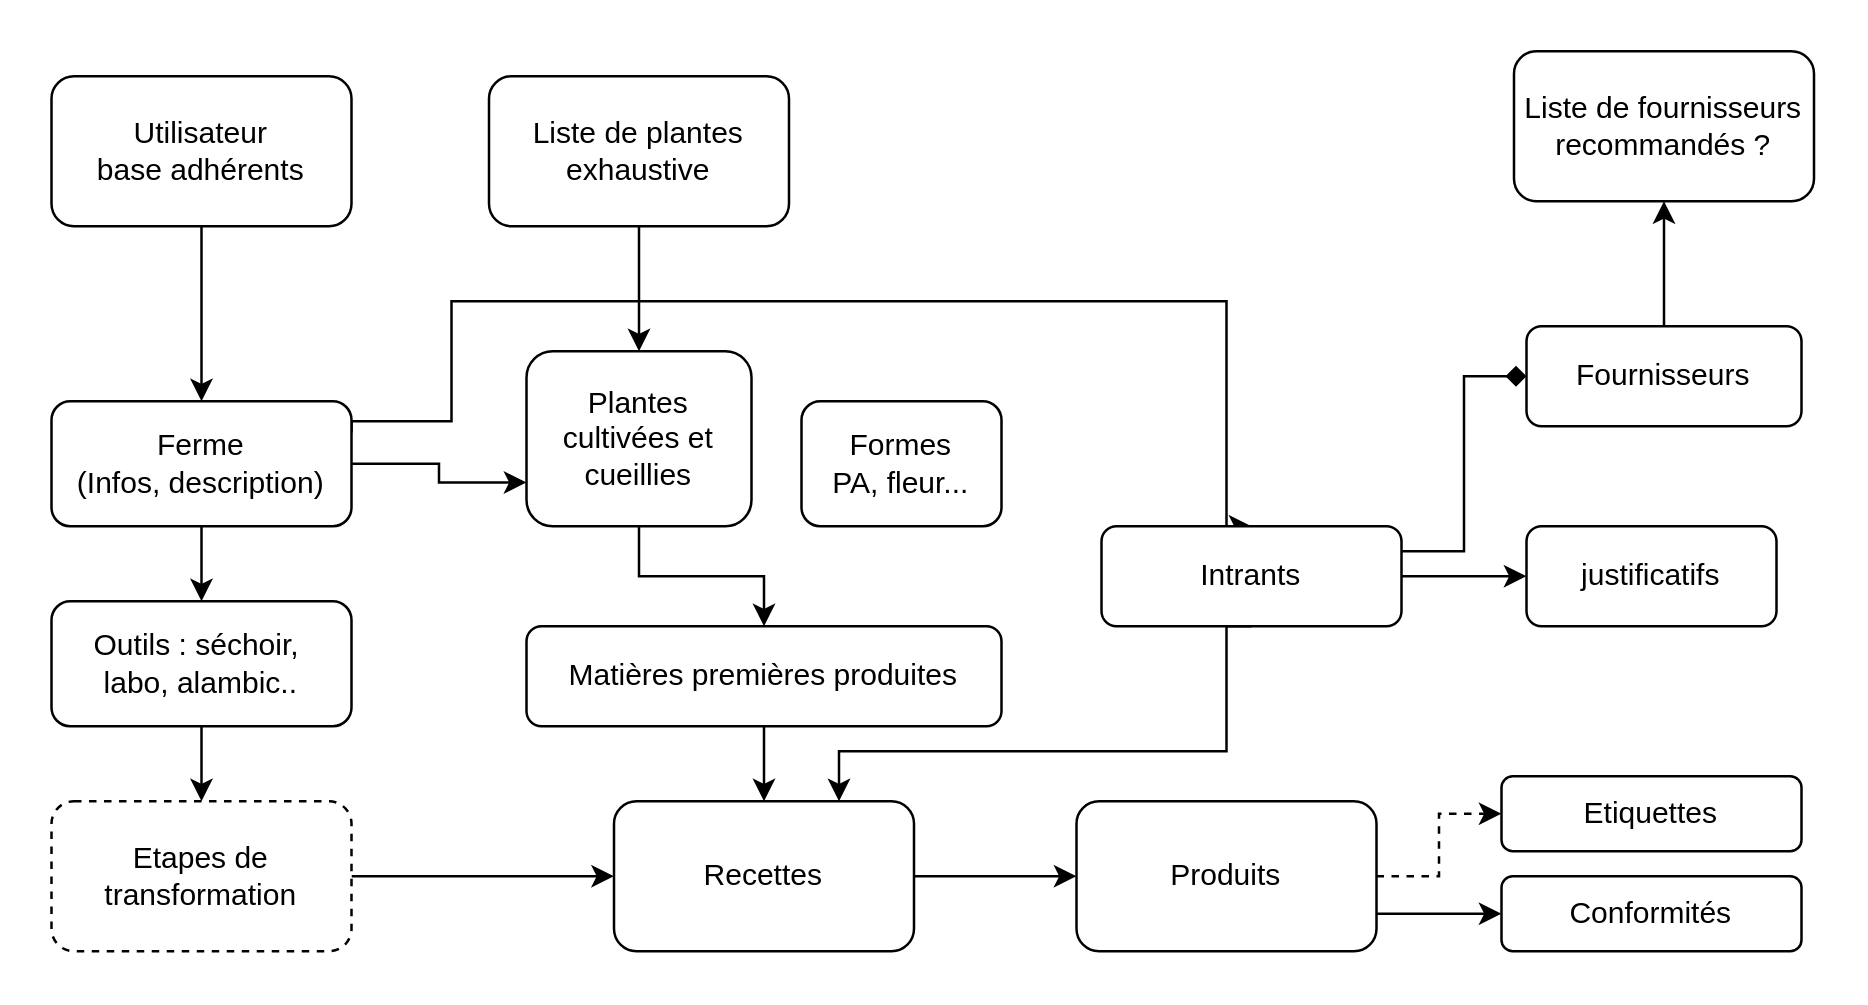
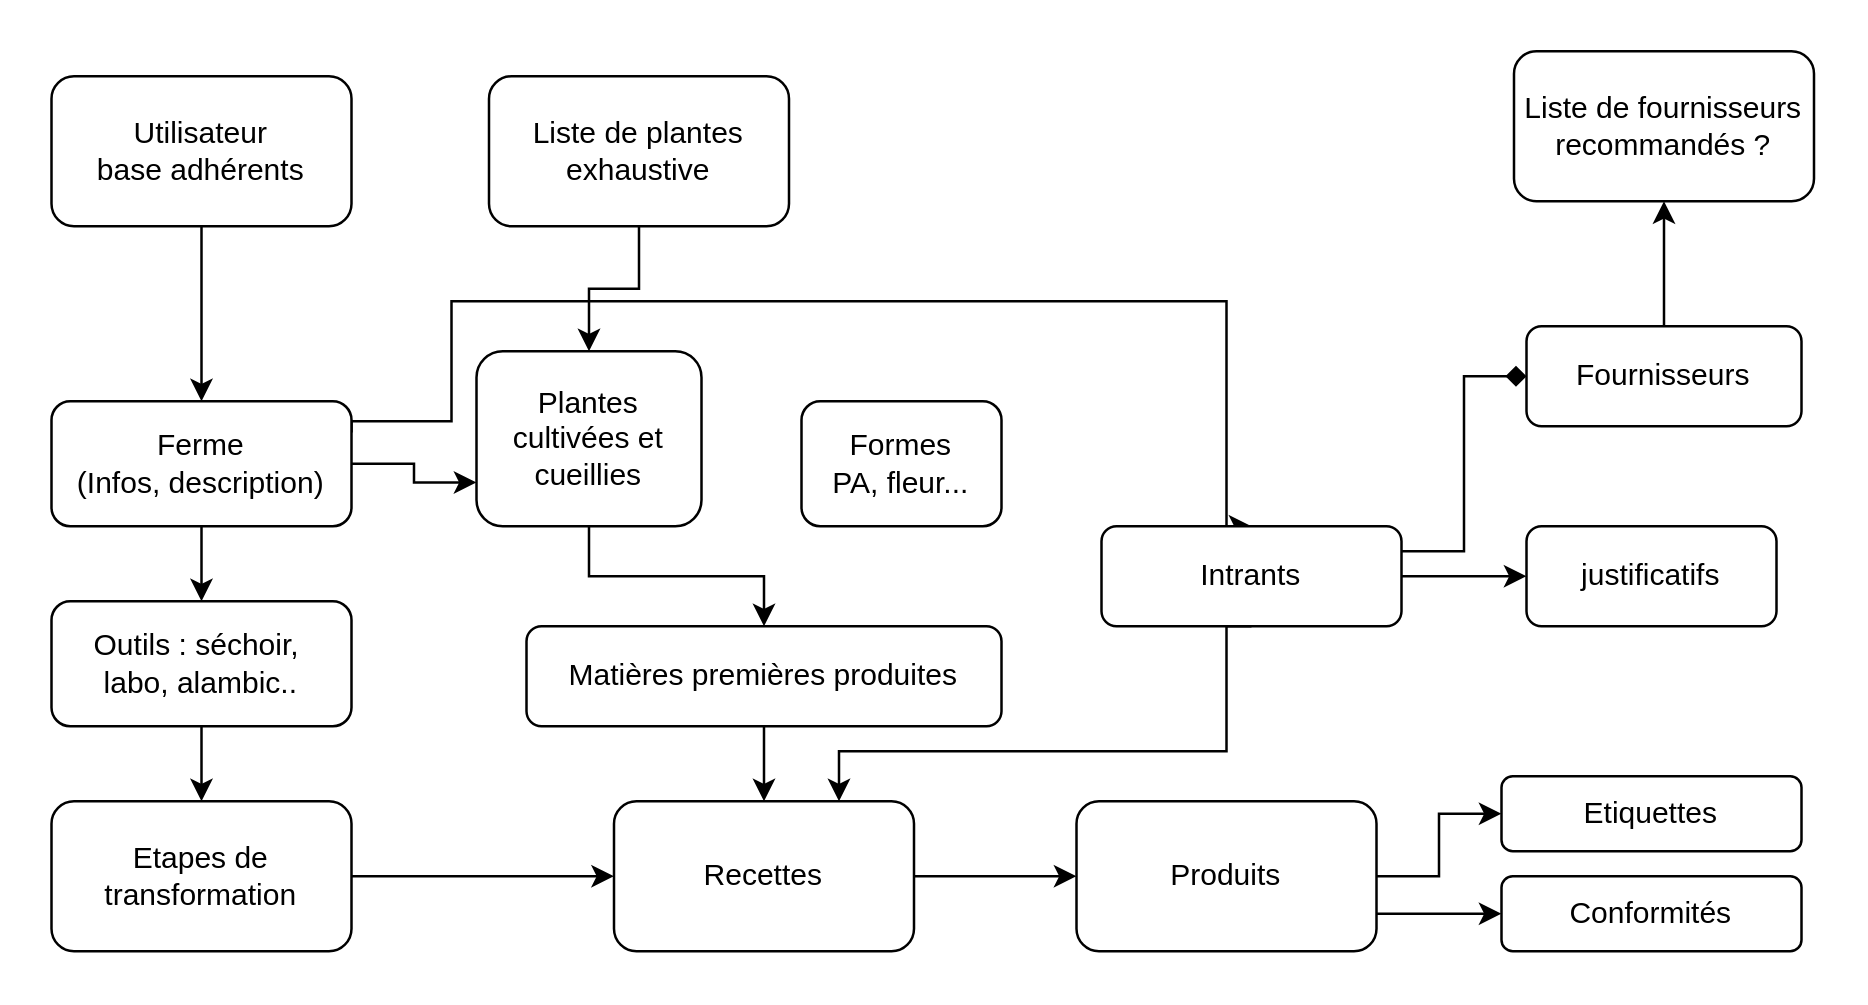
node "Plantes cultivées et cueillies": moved (639, 439) -> (589, 439)
edge "Produits" -> "Etiquettes": style dashed -> solid
node "Etapes de transformation": style dashed -> solid
